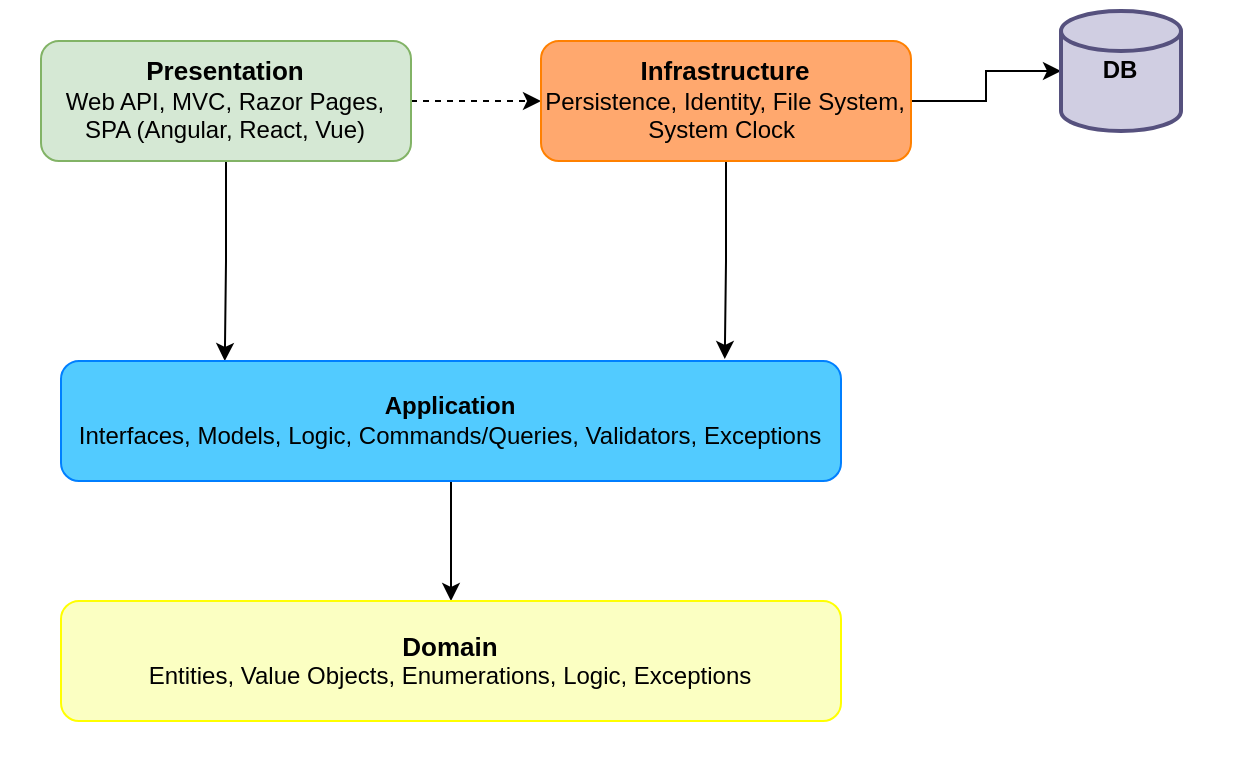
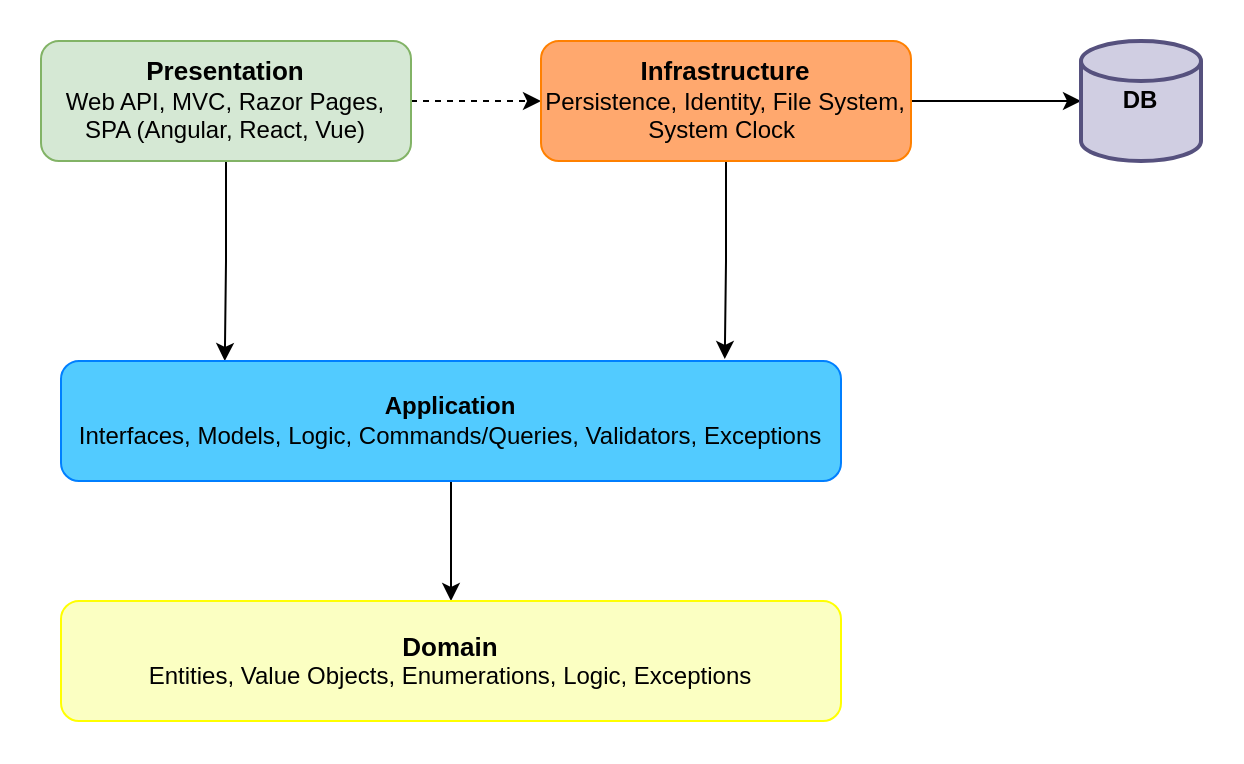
node "DB": moved (1121, 71) -> (1141, 101)
